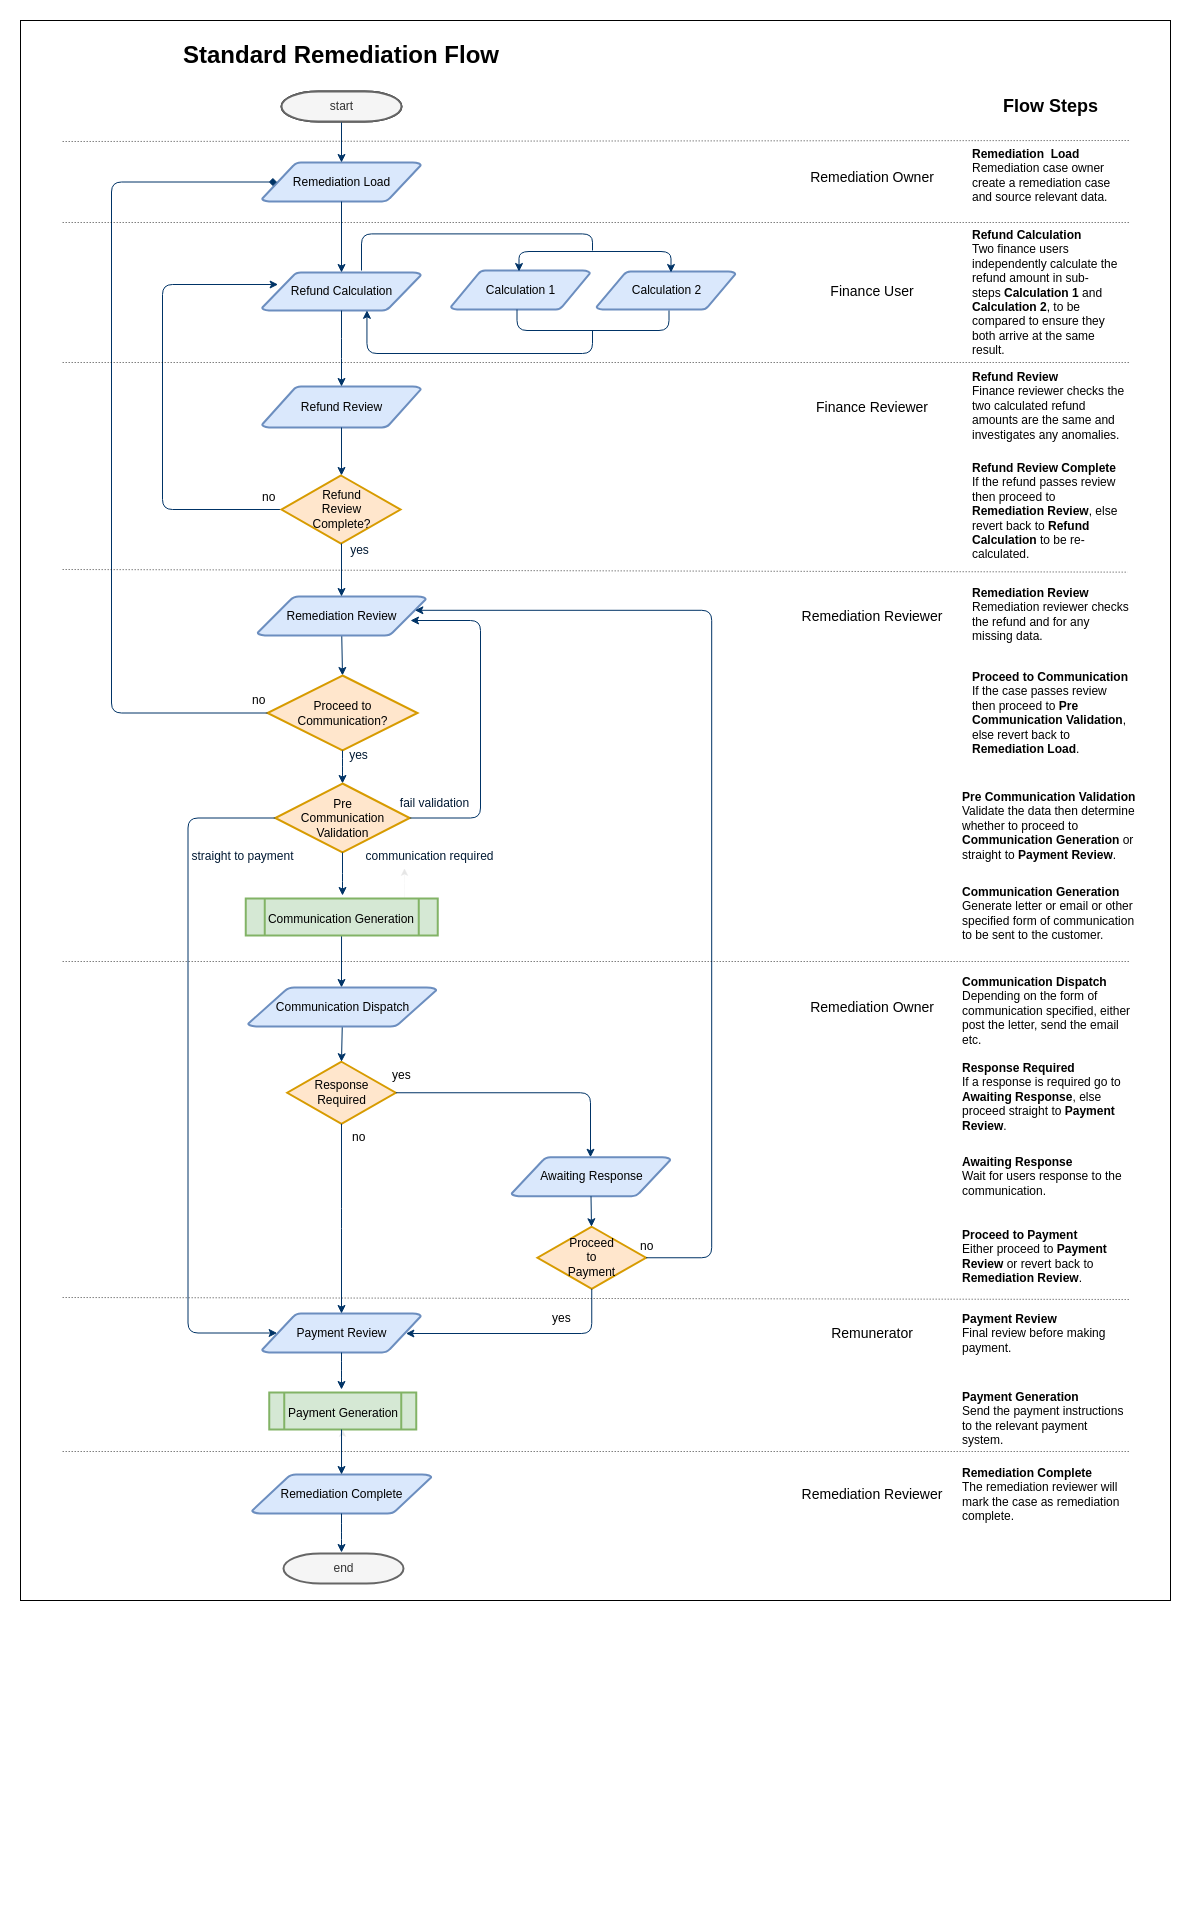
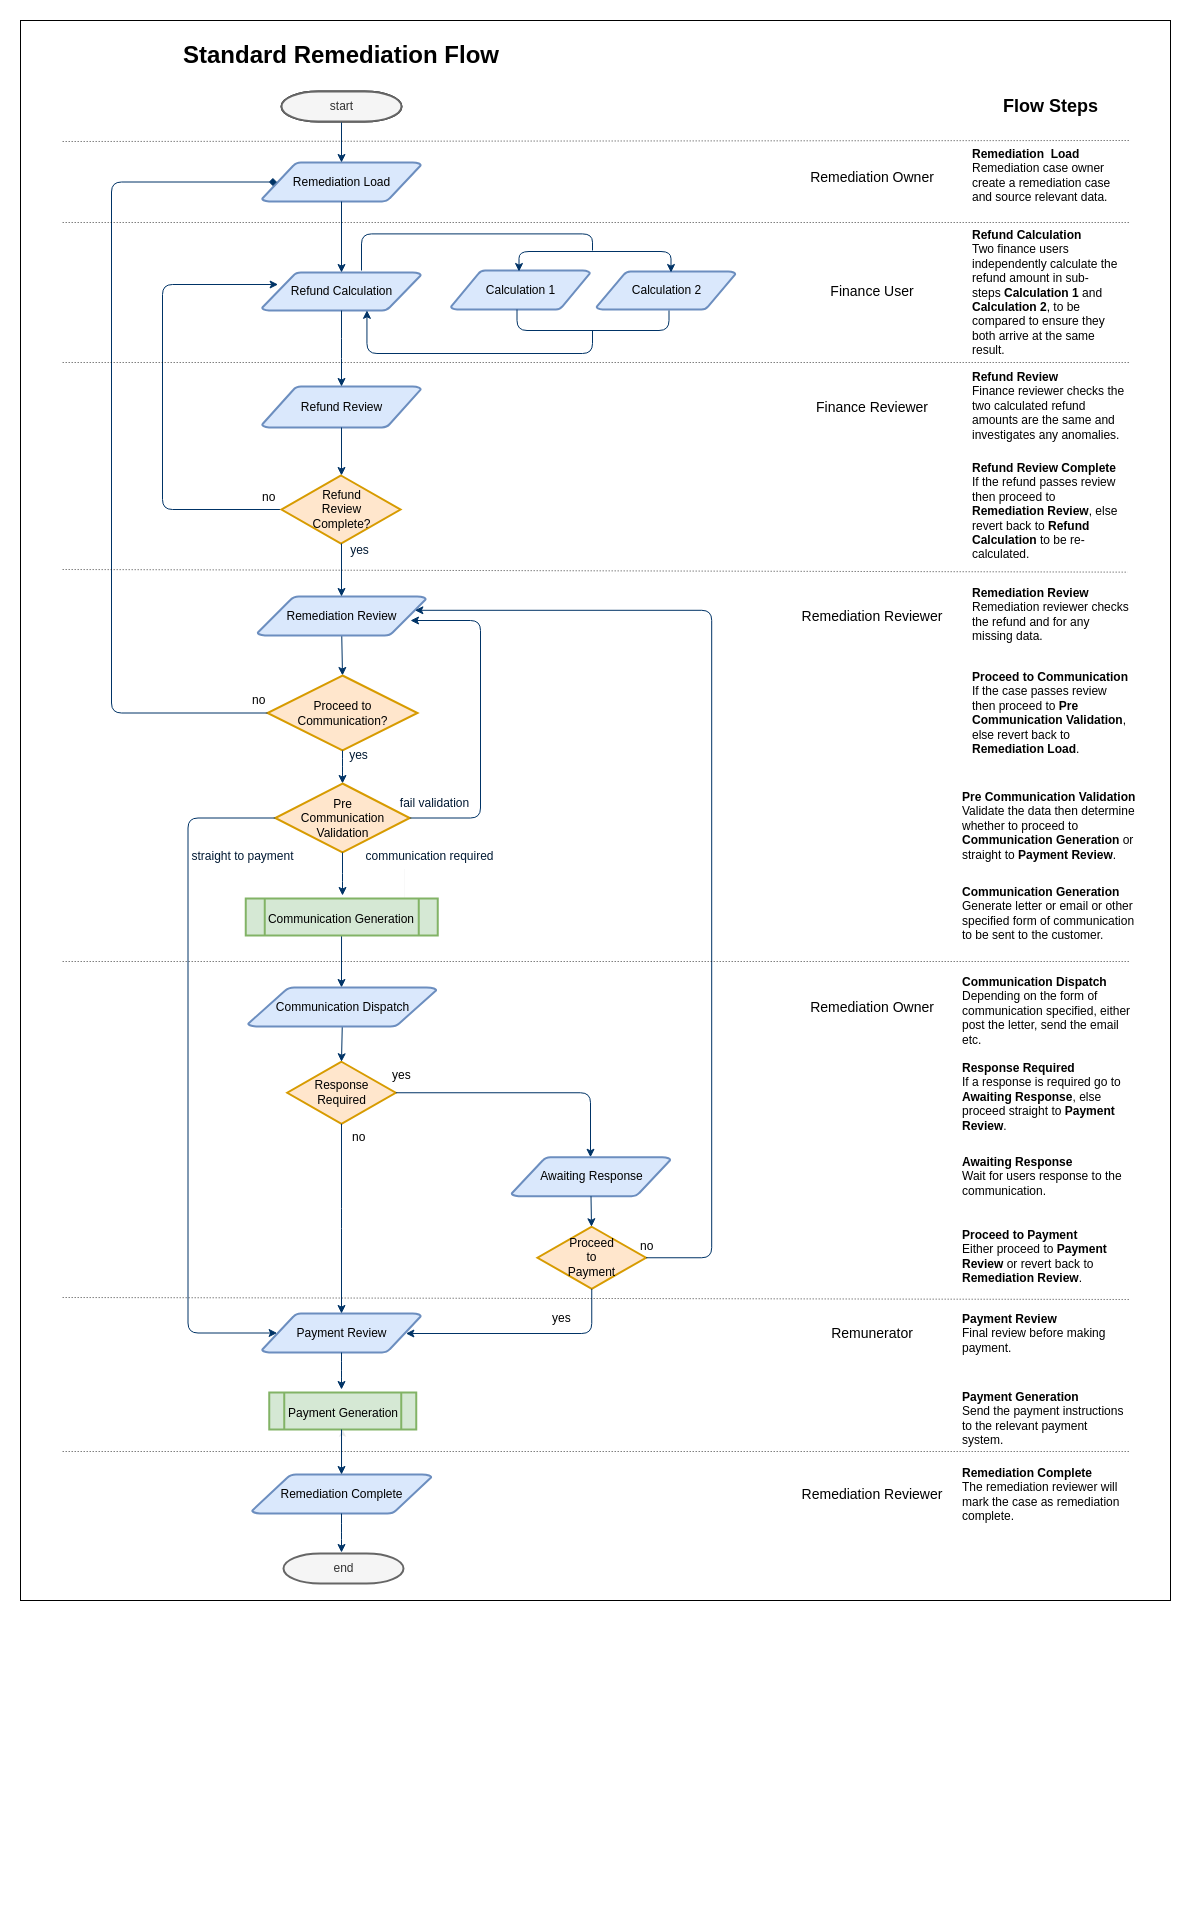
edge "Communication Generation" -> "communication required": arrowhead classic -> none
